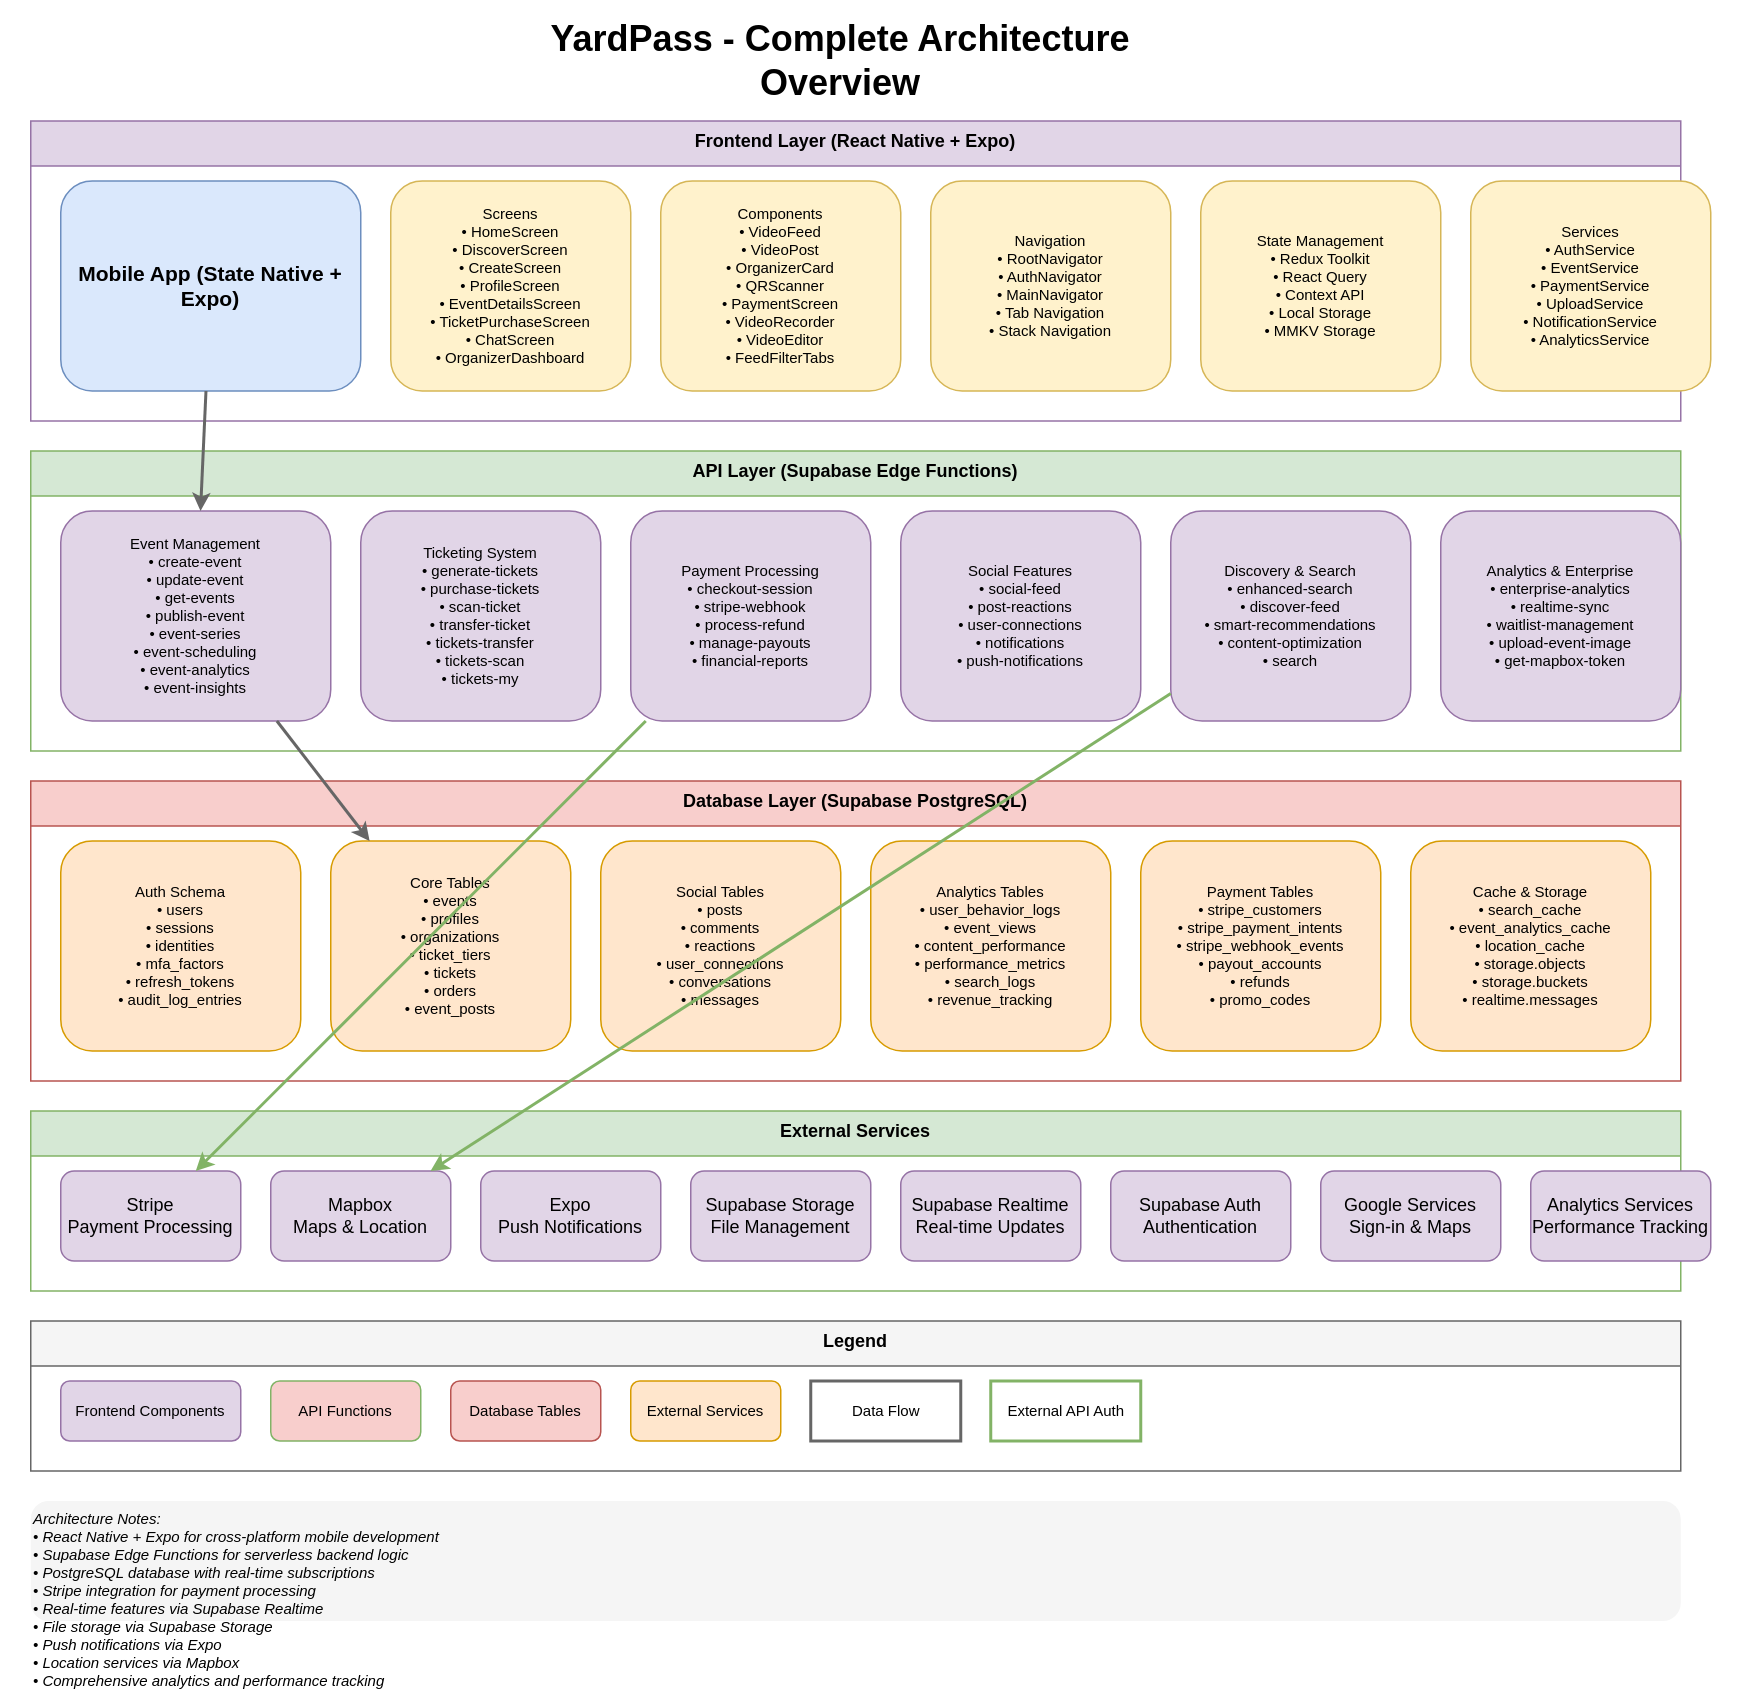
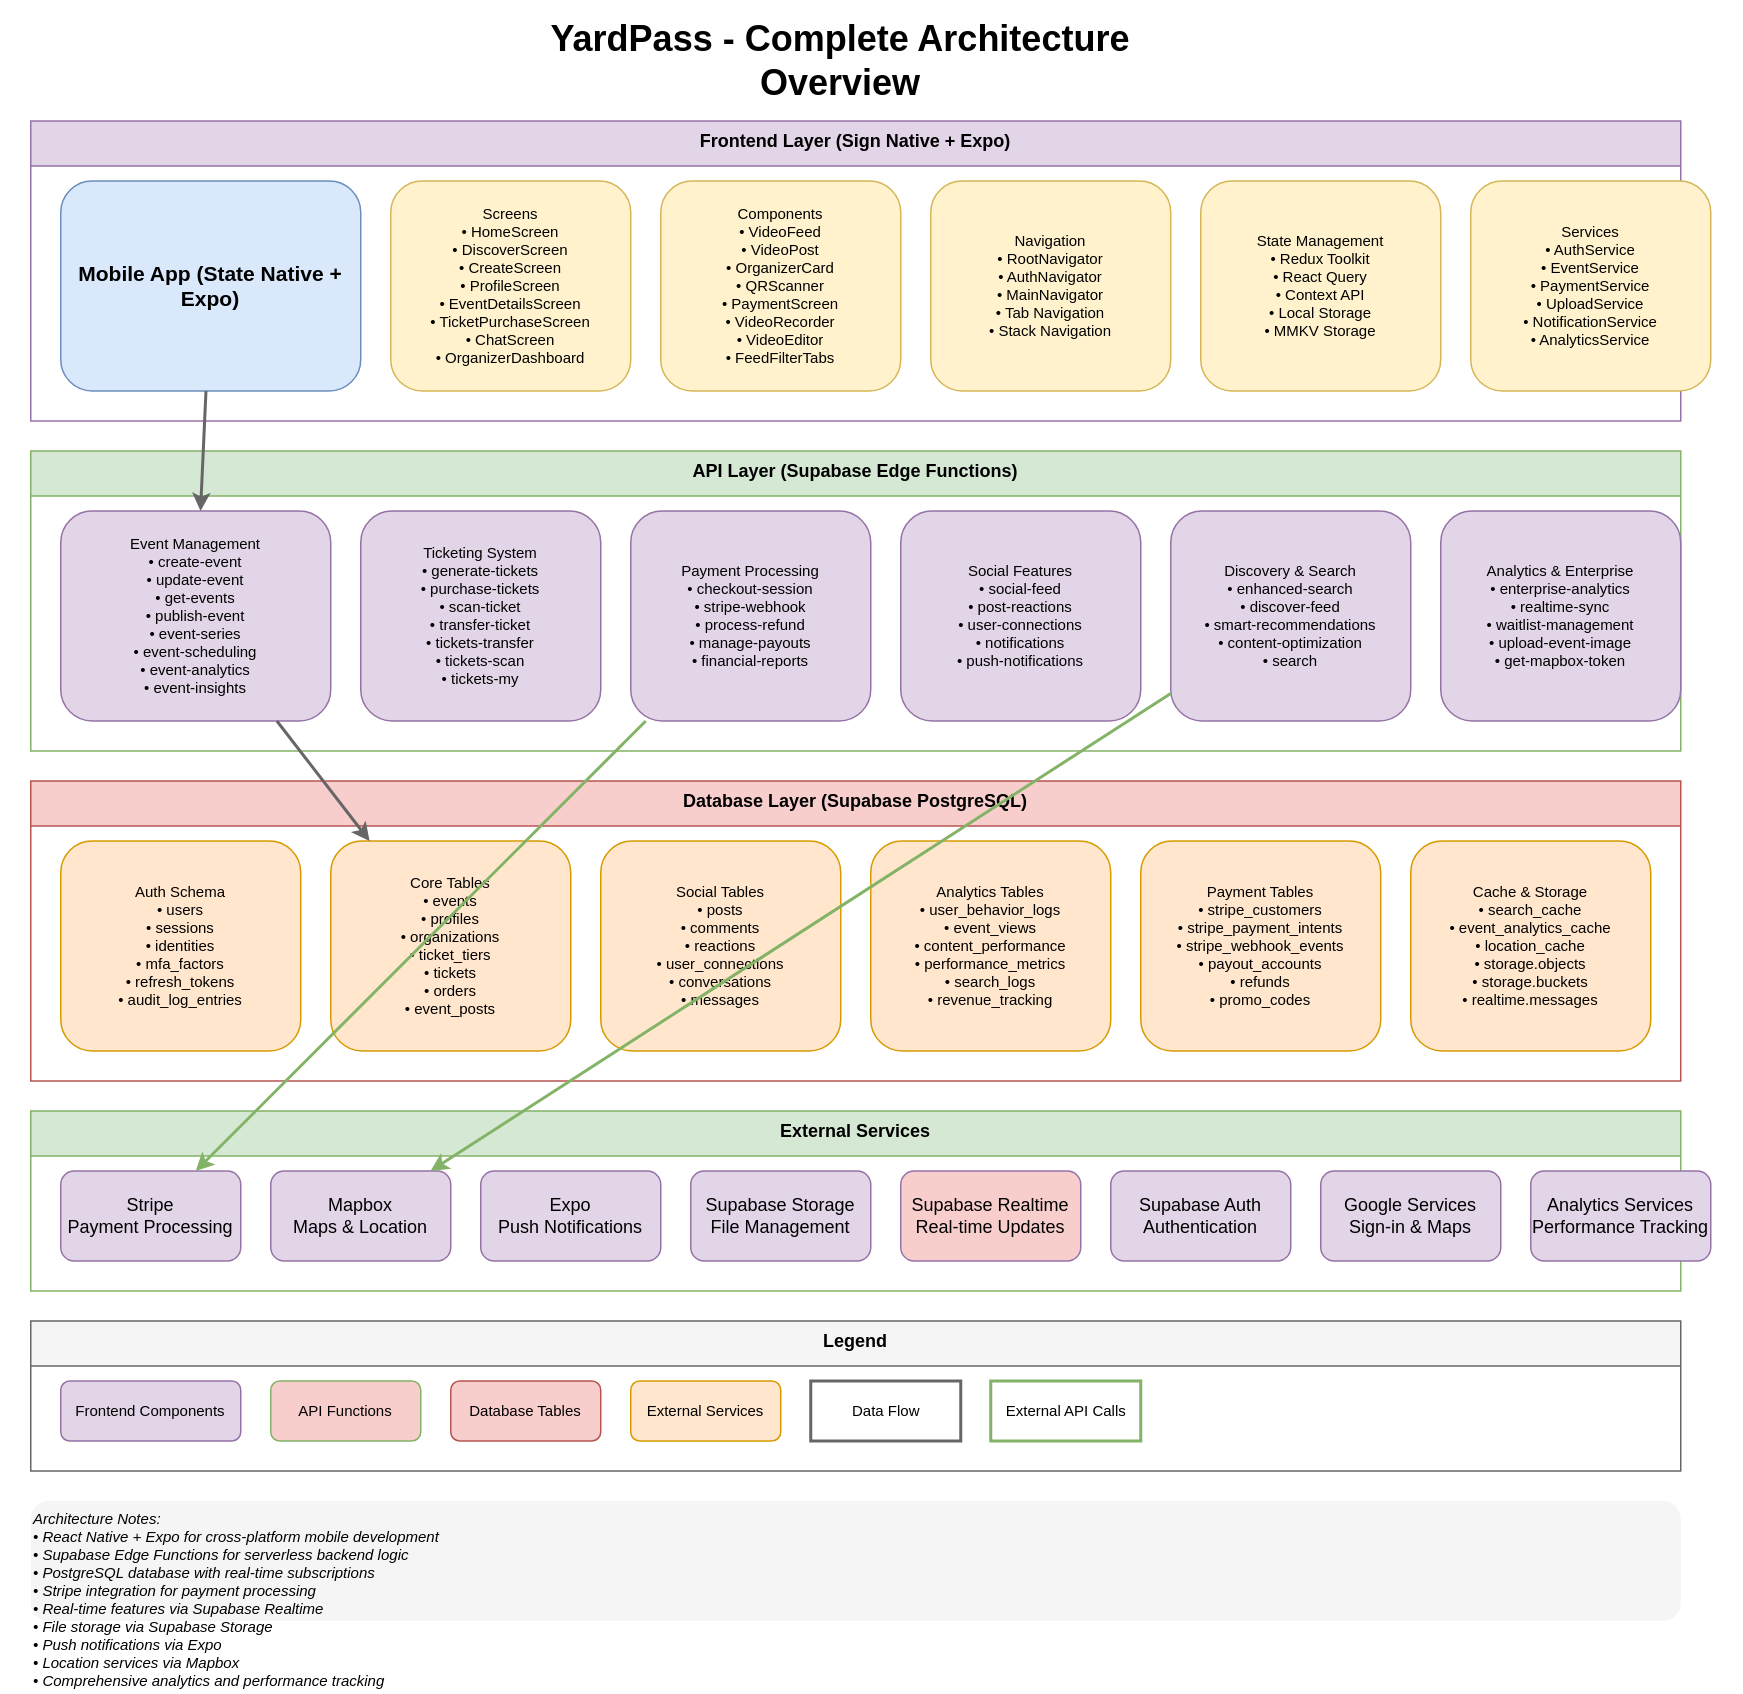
node "Frontend Layer (React Native + Expo)": label "Frontend Layer (React Native + Expo)" -> "Frontend Layer (Sign Native + Expo)"
node "Supabase Realtime Real-time Updates": fillcolor #e1d5e7 -> #f8cecc
node "External API Auth": label "External API Auth" -> "External API Calls"
